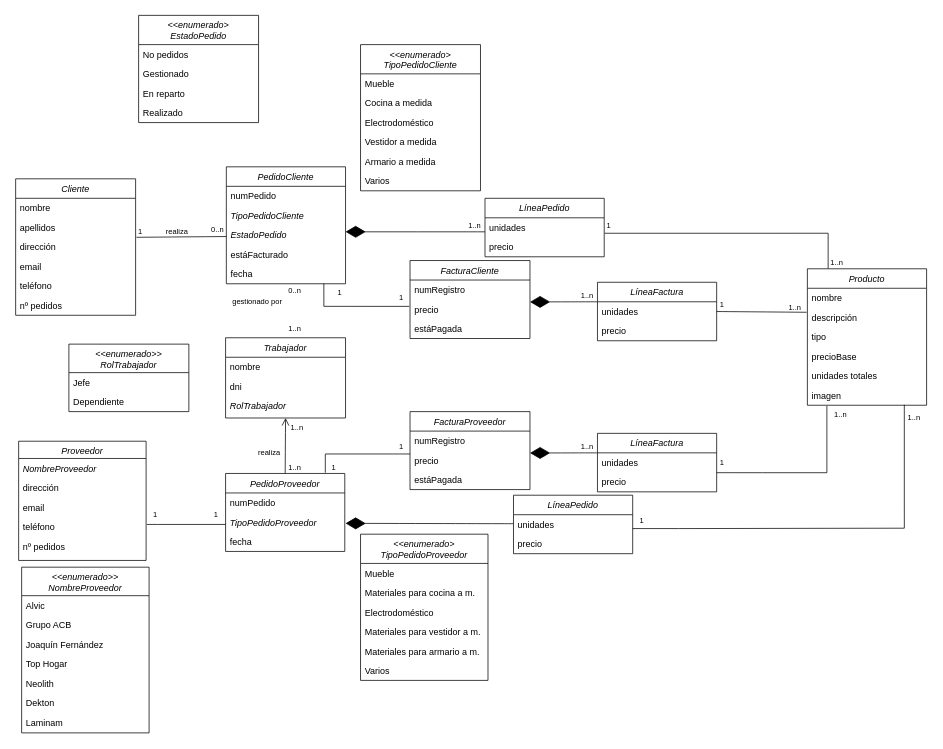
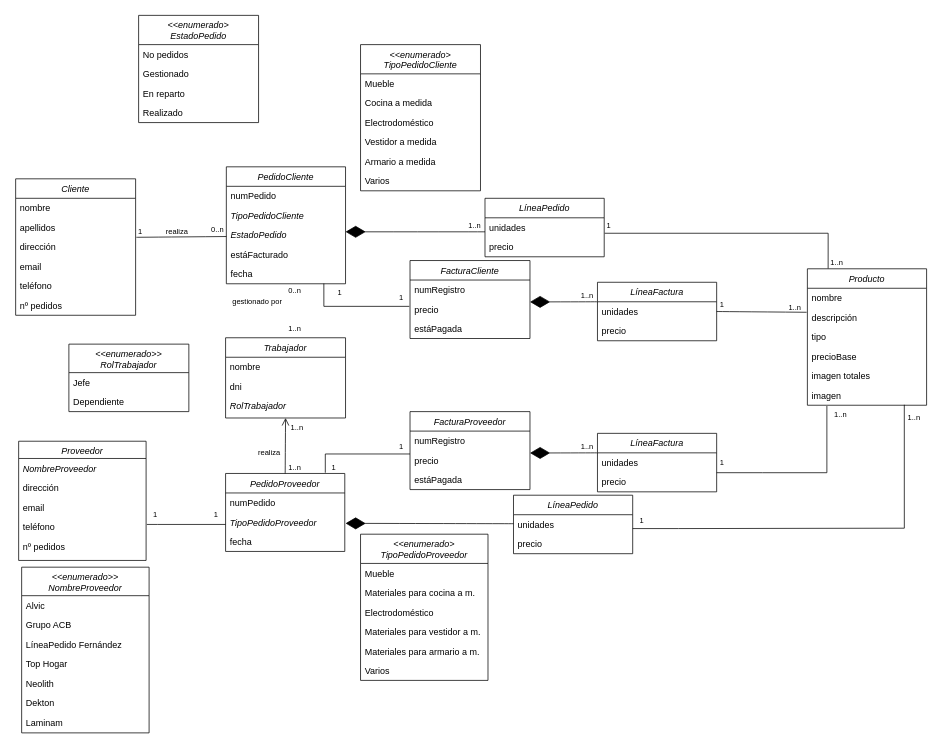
node "unidades totales": label "unidades totales" -> "imagen totales"
node "Joaquín Fernández": label "Joaquín Fernández" -> "LíneaPedido Fernández"
